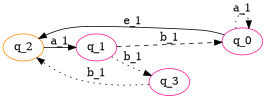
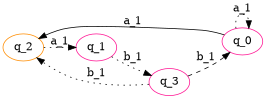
edge "q_0" -> "q_2": label "e_1" -> "a_1"
edge "q_1" -> "q_0": now "q_3" -> "q_0"
edge "q_2" -> "q_1": style solid -> dotted
